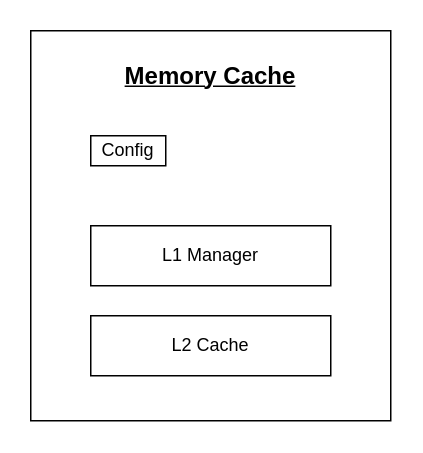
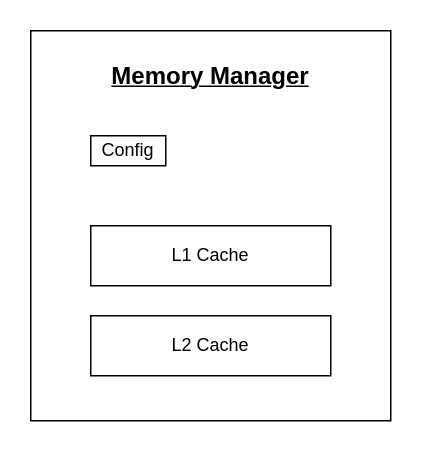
node "Memory Cache": label "Memory Cache" -> "Memory Manager"
node "L1 Manager": label "L1 Manager" -> "L1 Cache"
